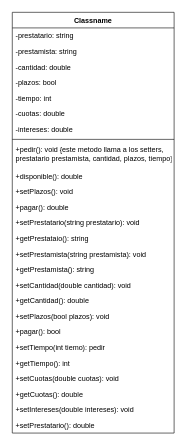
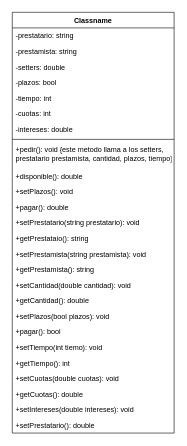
node "-cantidad: double": label "-cantidad: double" -> "-setters: double"
node "-cuotas: double": label "-cuotas: double" -> "-cuotas: int"
node "+setTiempo(int tiemo): pedir": label "+setTiempo(int tiemo): pedir" -> "+setTiempo(int tiemo): void"
